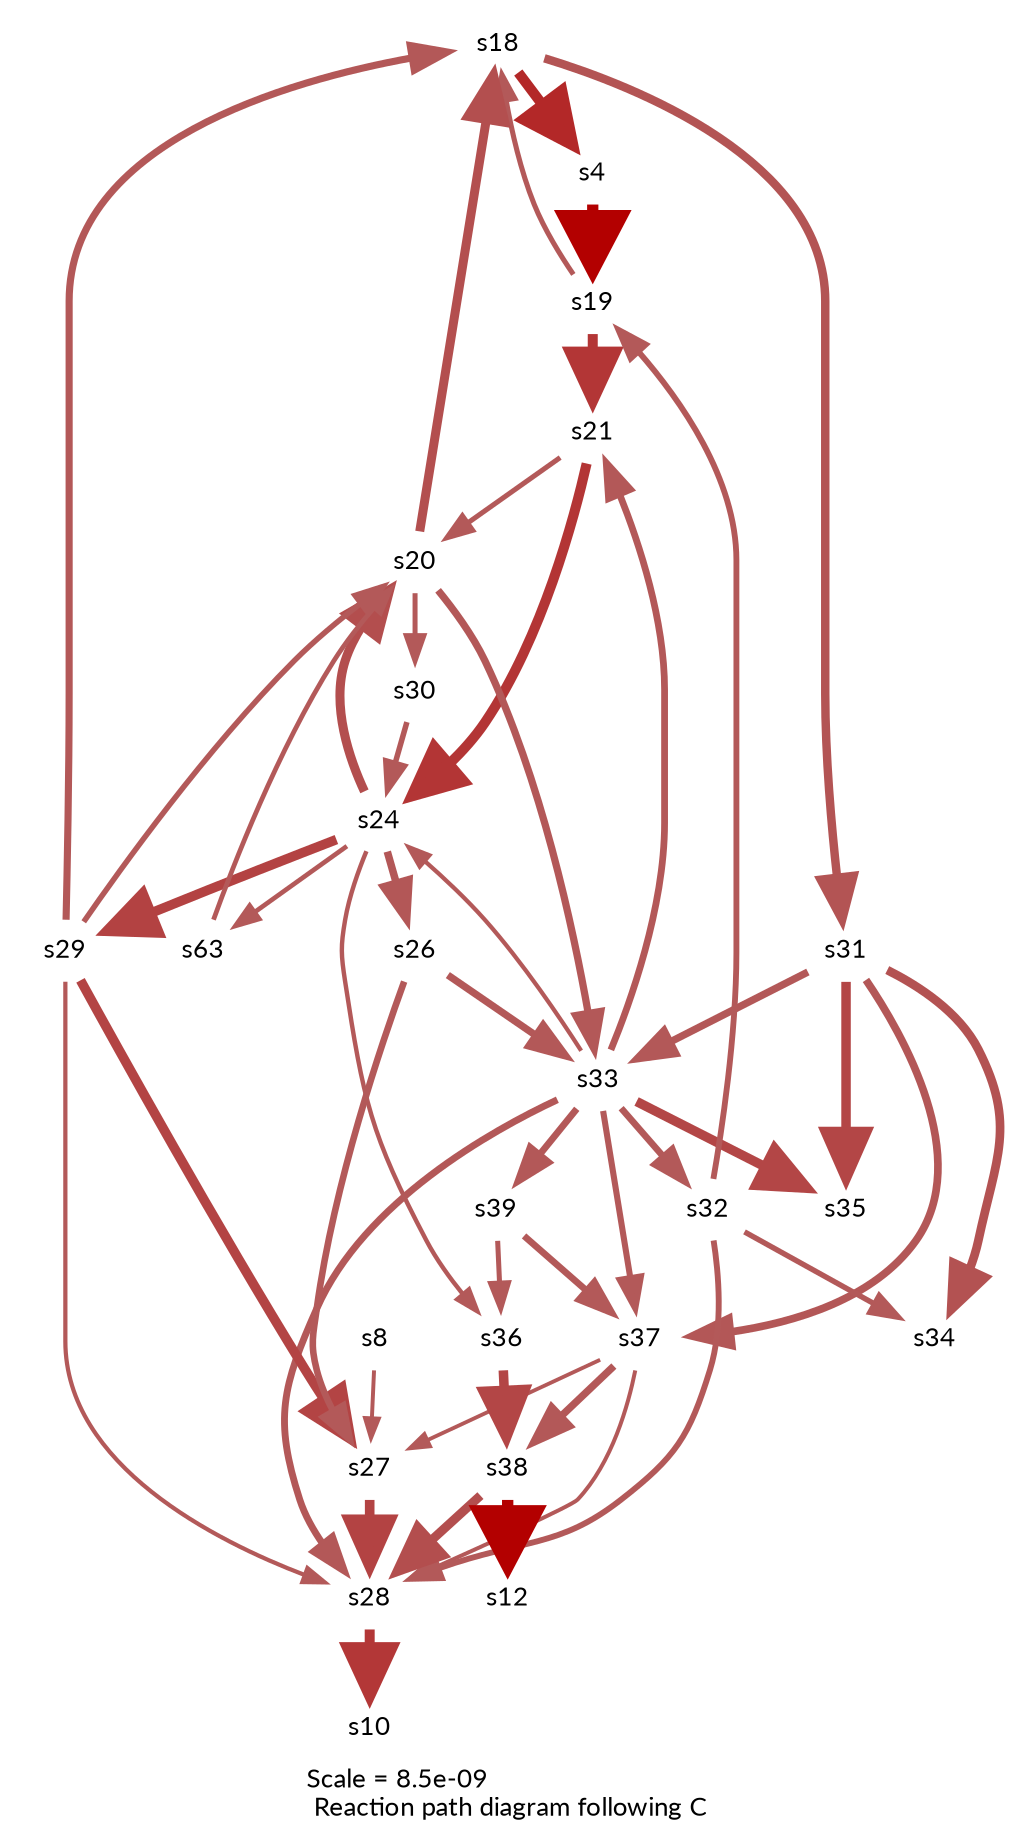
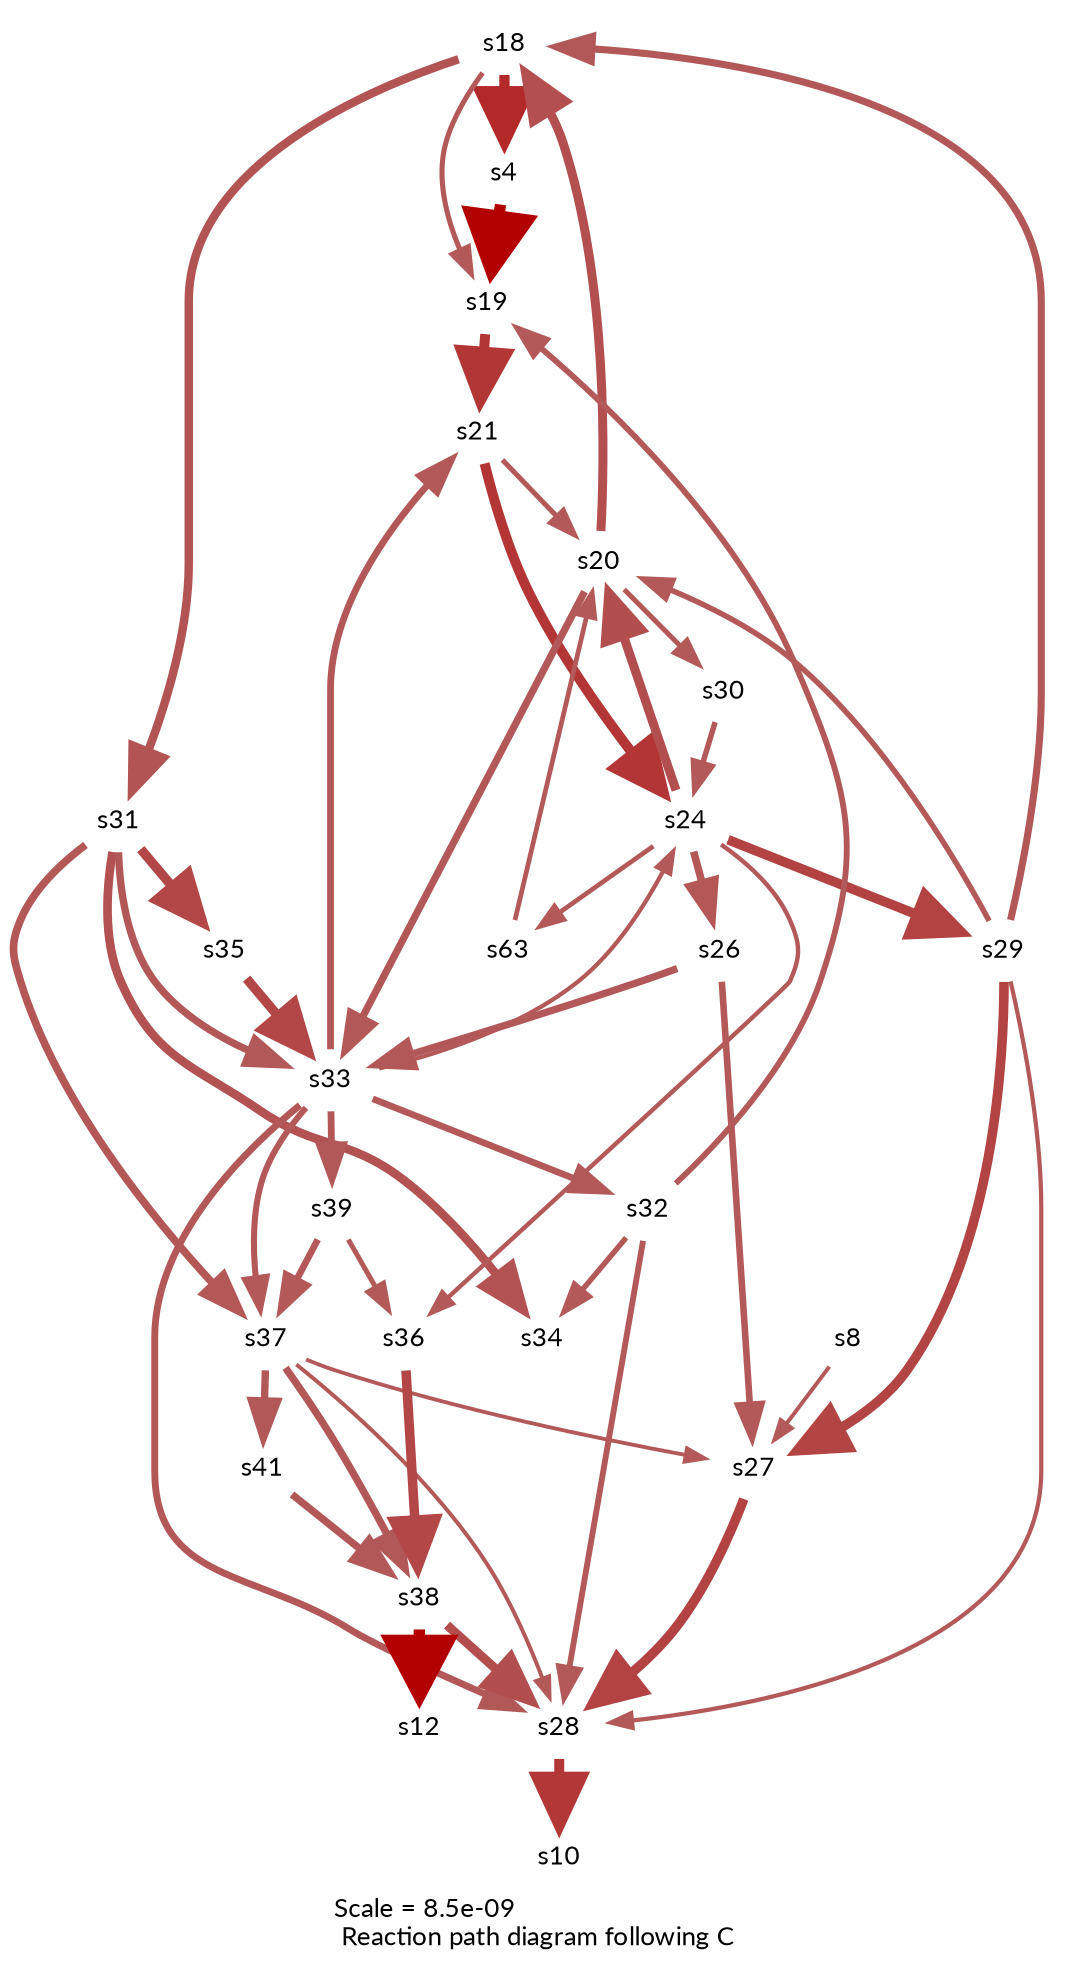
edge "s19" -> "s18": reversed
edge "s33" -> "s35": reversed
node "s41": added
